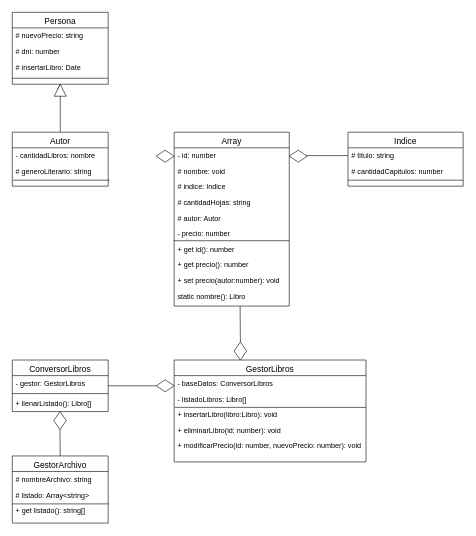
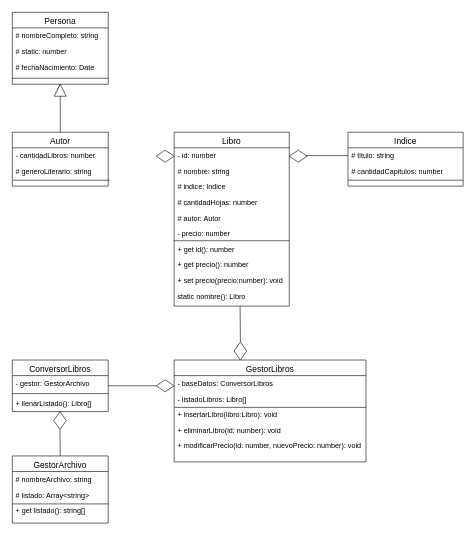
node "# nuevoPrecio: string": label "# nuevoPrecio: string" -> "# nombreCompleto: string"
node "# dni: number": label "# dni: number" -> "# static: number"
node "# insertarLibro: Date": label "# insertarLibro: Date" -> "# fechaNacimiento: Date"
node "Array": label "Array" -> "Libro"
node "- cantidadLibros: nombre": label "- cantidadLibros: nombre" -> "- cantidadLibros: number"
node "# nombre: void": label "# nombre: void" -> "# nombre: string"
node "# cantidadHojas: string": label "# cantidadHojas: string" -> "# cantidadHojas: number"
node "+ set precio(autor:number): void": label "+ set precio(autor:number): void" -> "+ set precio(precio:number): void"
node "- gestor: GestorLibros": label "- gestor: GestorLibros" -> "- gestor: GestorArchivo"
